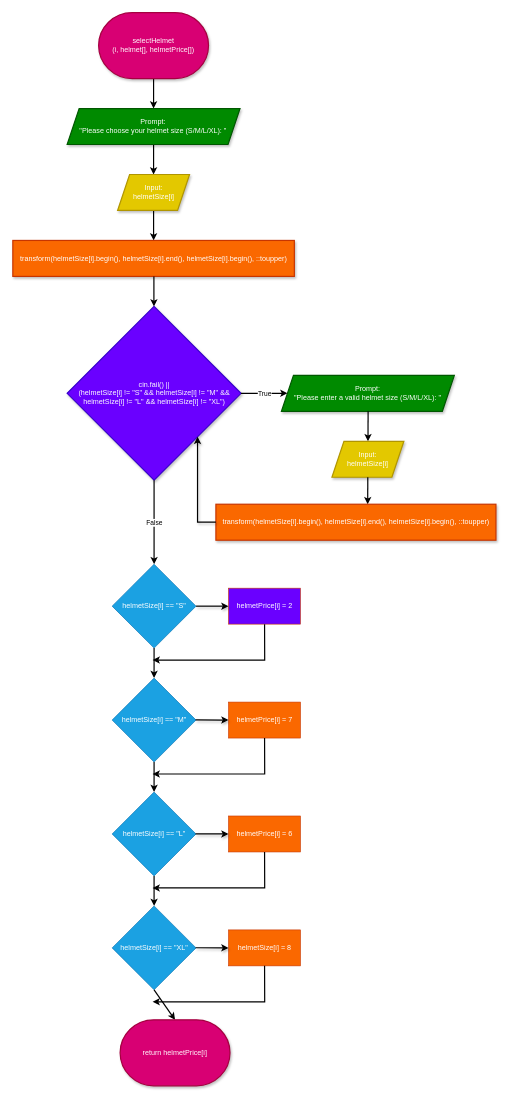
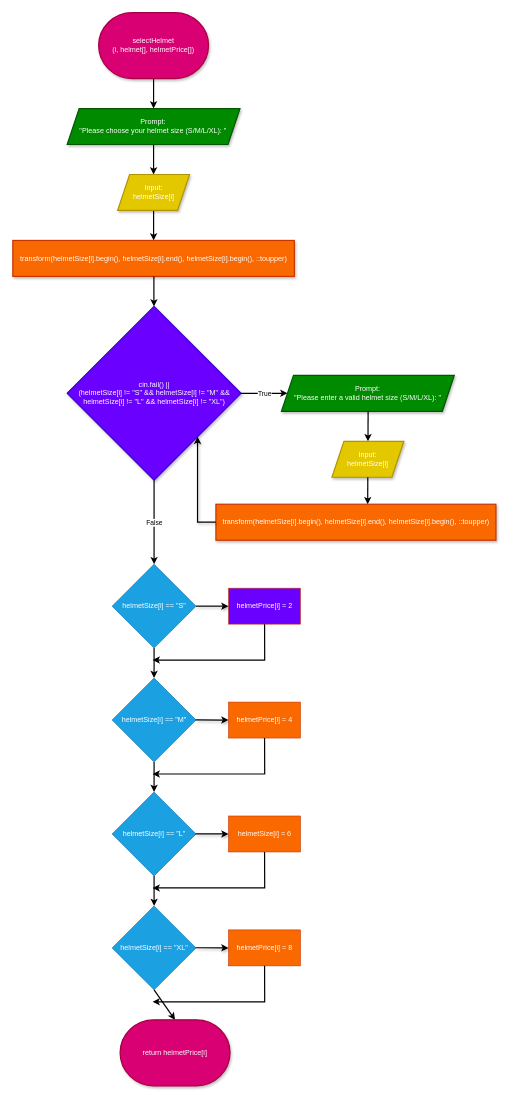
node "helmetPrice[i] = 7": label "helmetPrice[i] = 7" -> "helmetPrice[i] = 4"
node "helmetPrice[i] = 6": label "helmetPrice[i] = 6" -> "helmetSize[i] = 6"
node "helmetSize[i] = 8": label "helmetSize[i] = 8" -> "helmetPrice[i] = 8"
